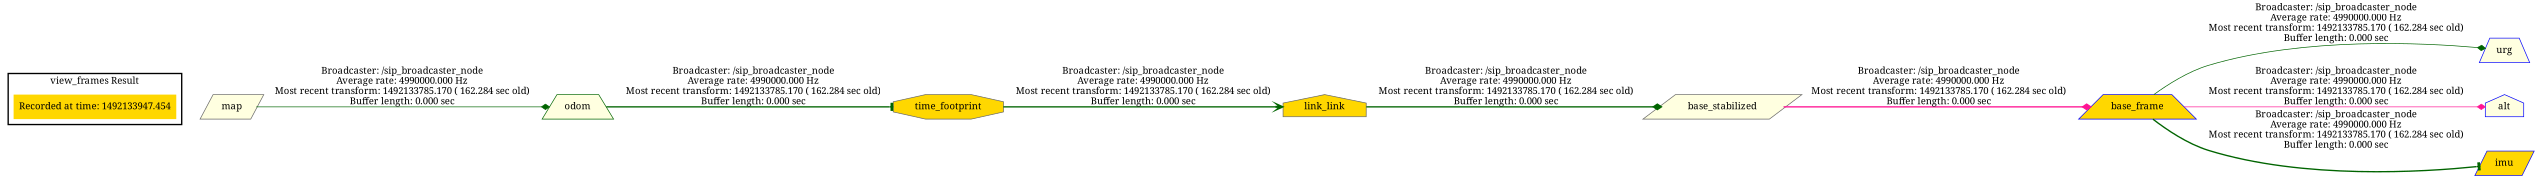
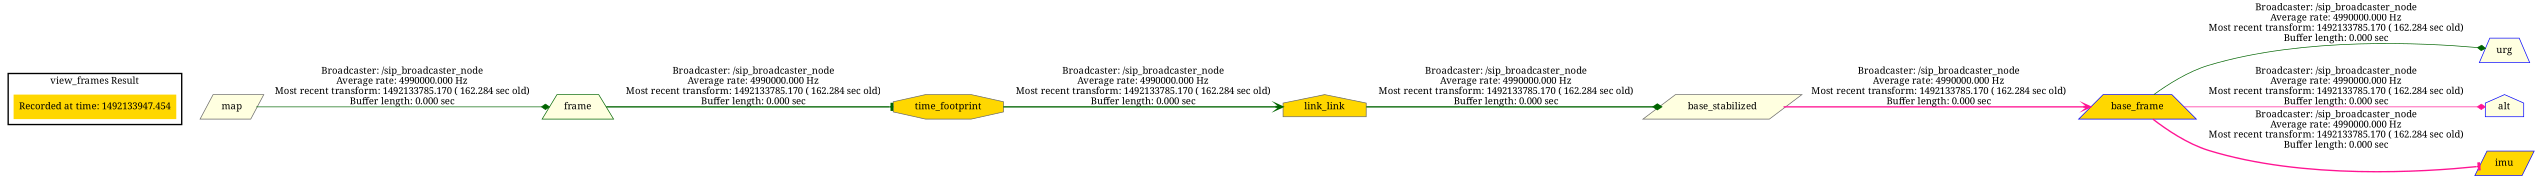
node "odom": label "odom" -> "frame"
edge "base_stabilized" -> "base_frame": arrowhead diamond -> vee
edge "base_frame" -> "imu": color darkgreen -> deeppink
